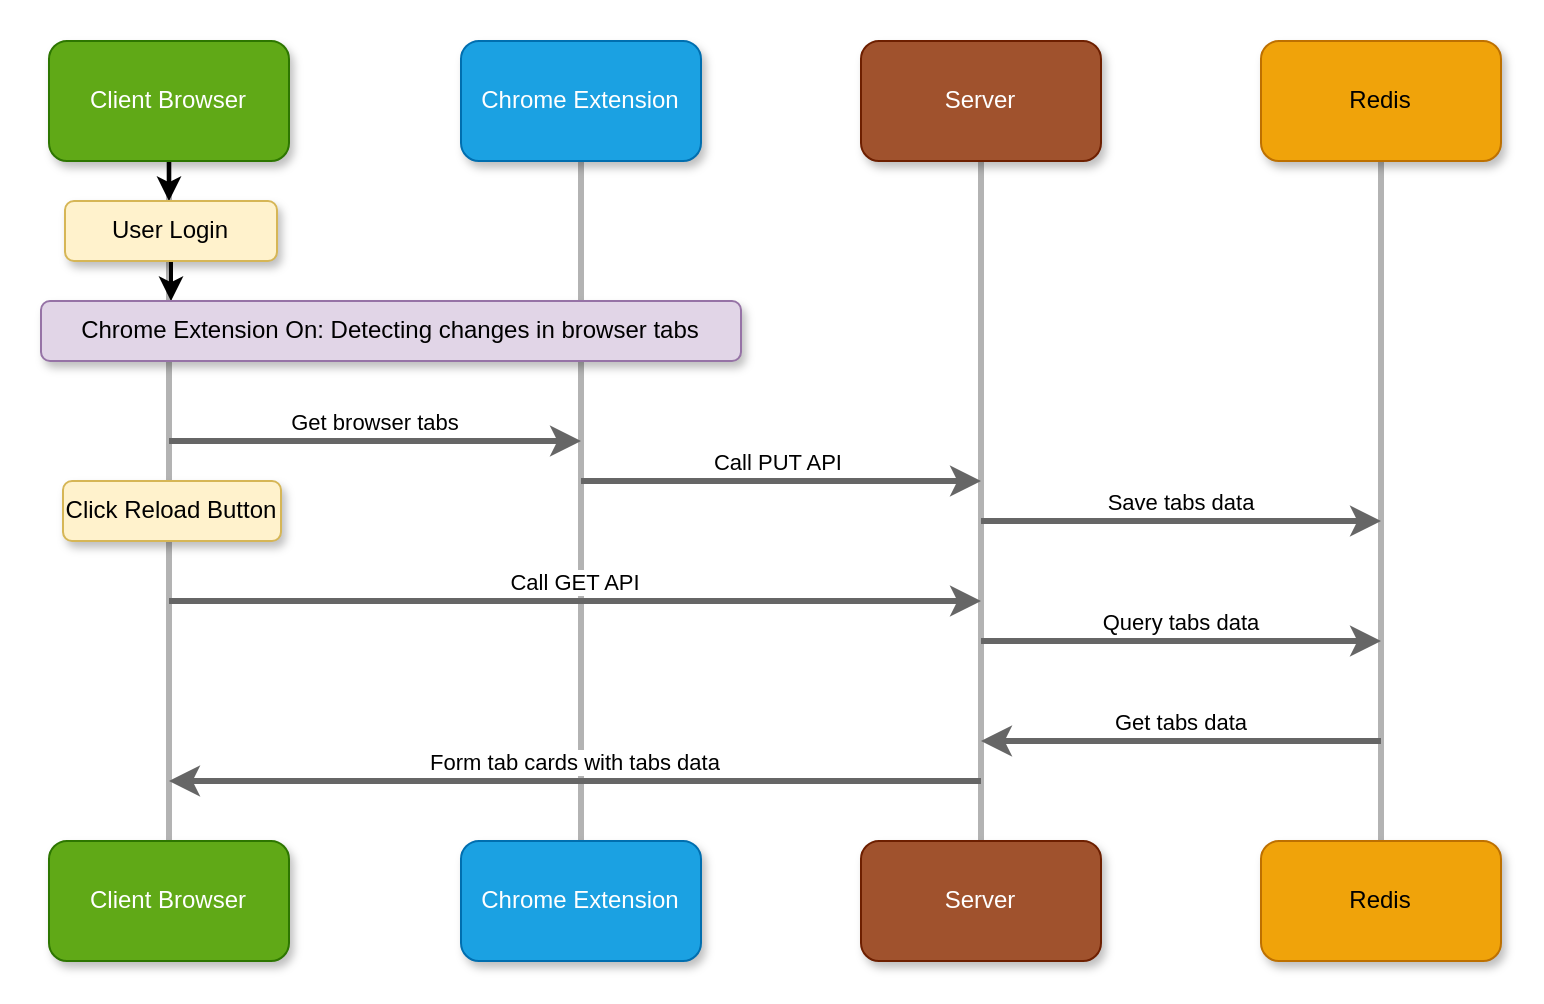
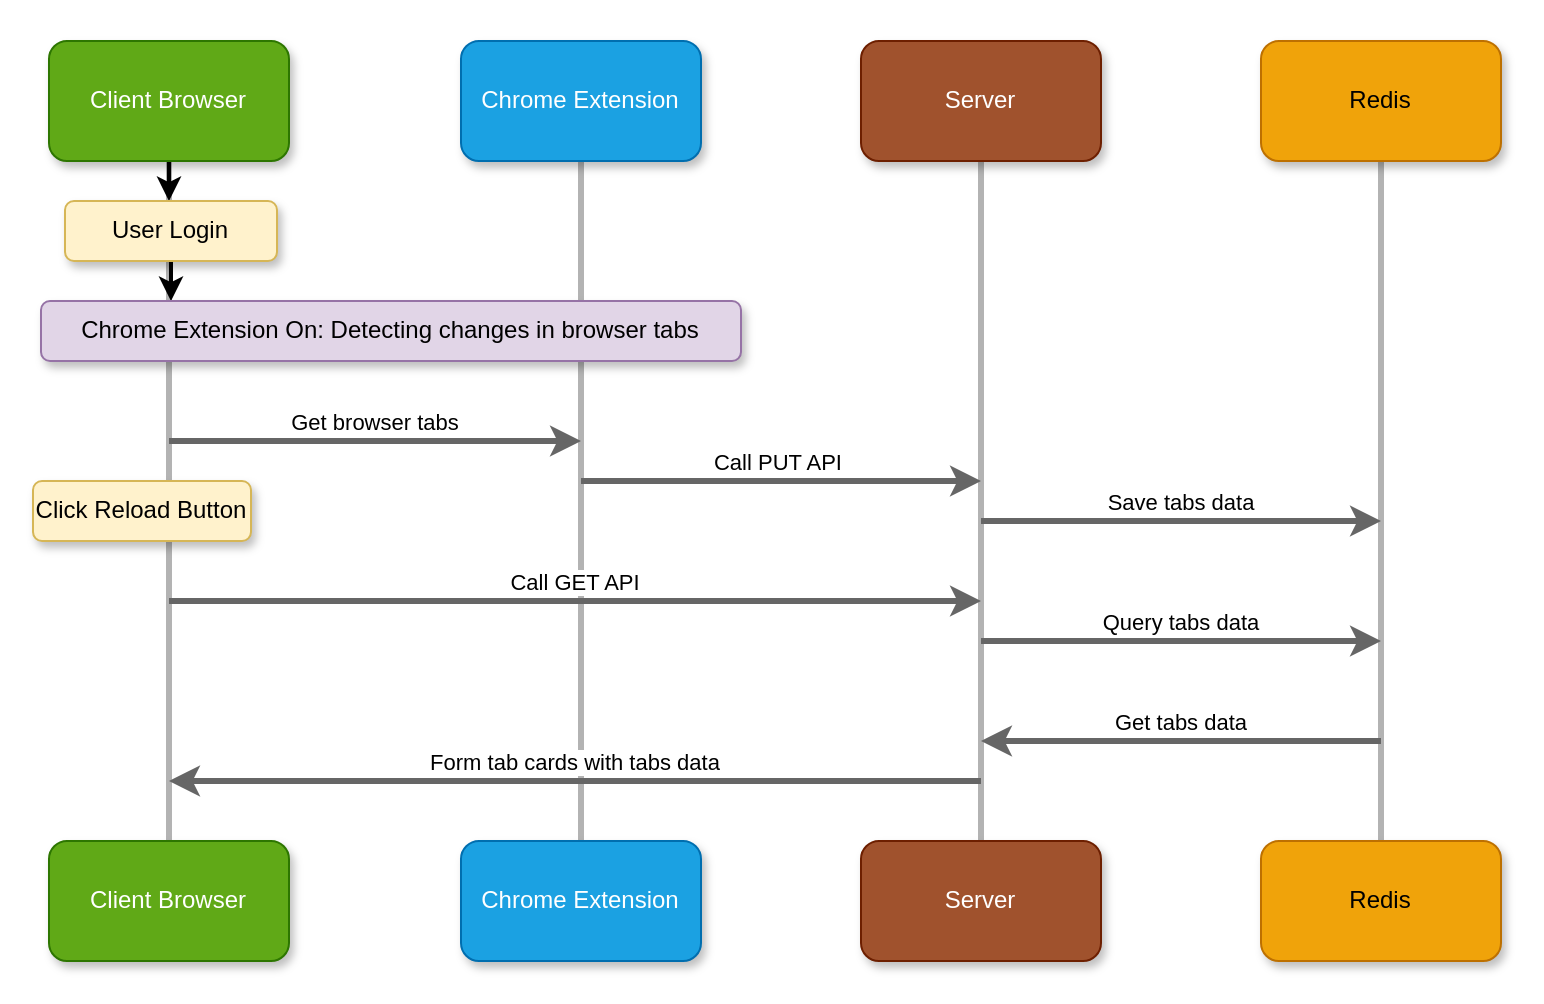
node "Click Reload Button": moved (172, 511) -> (142, 511)
